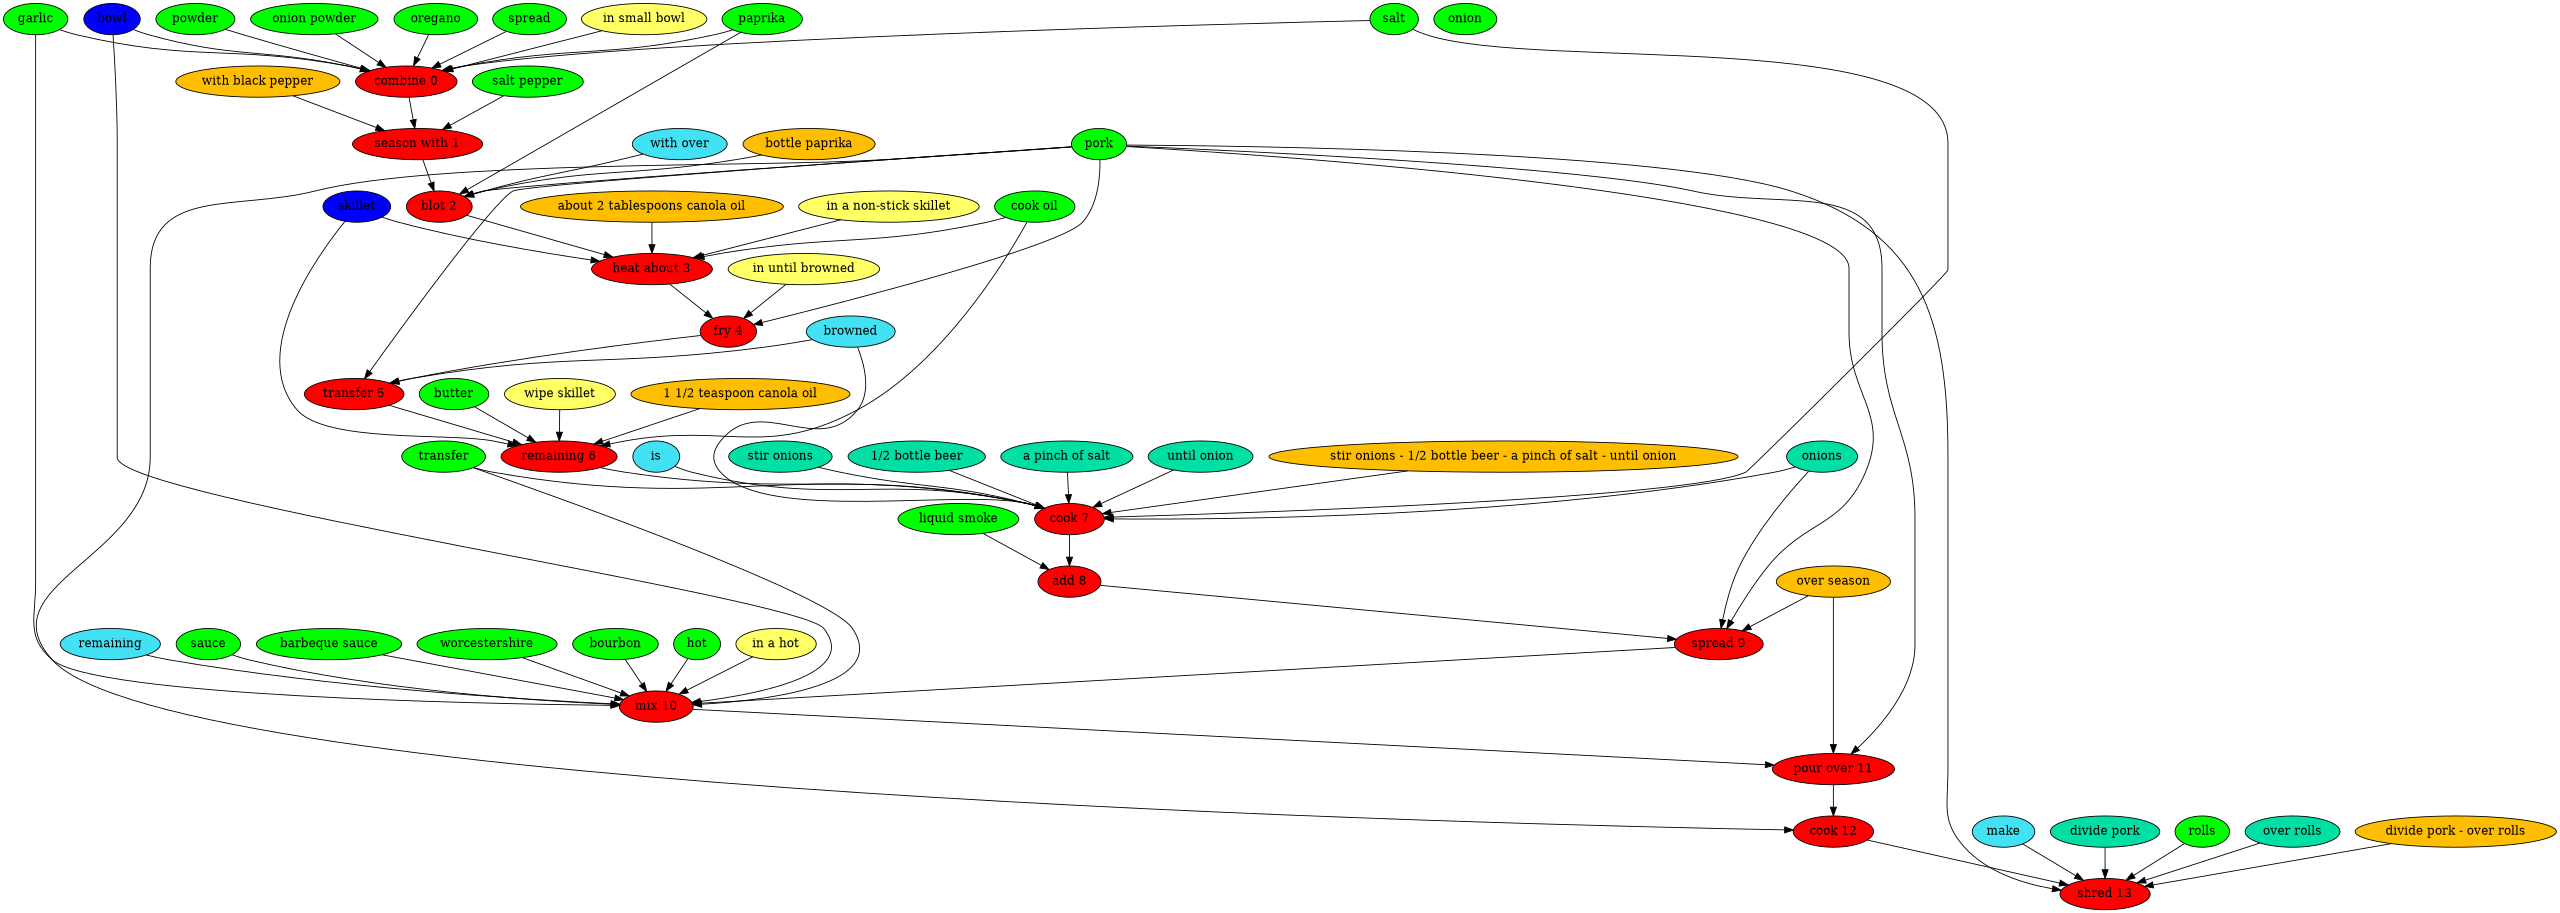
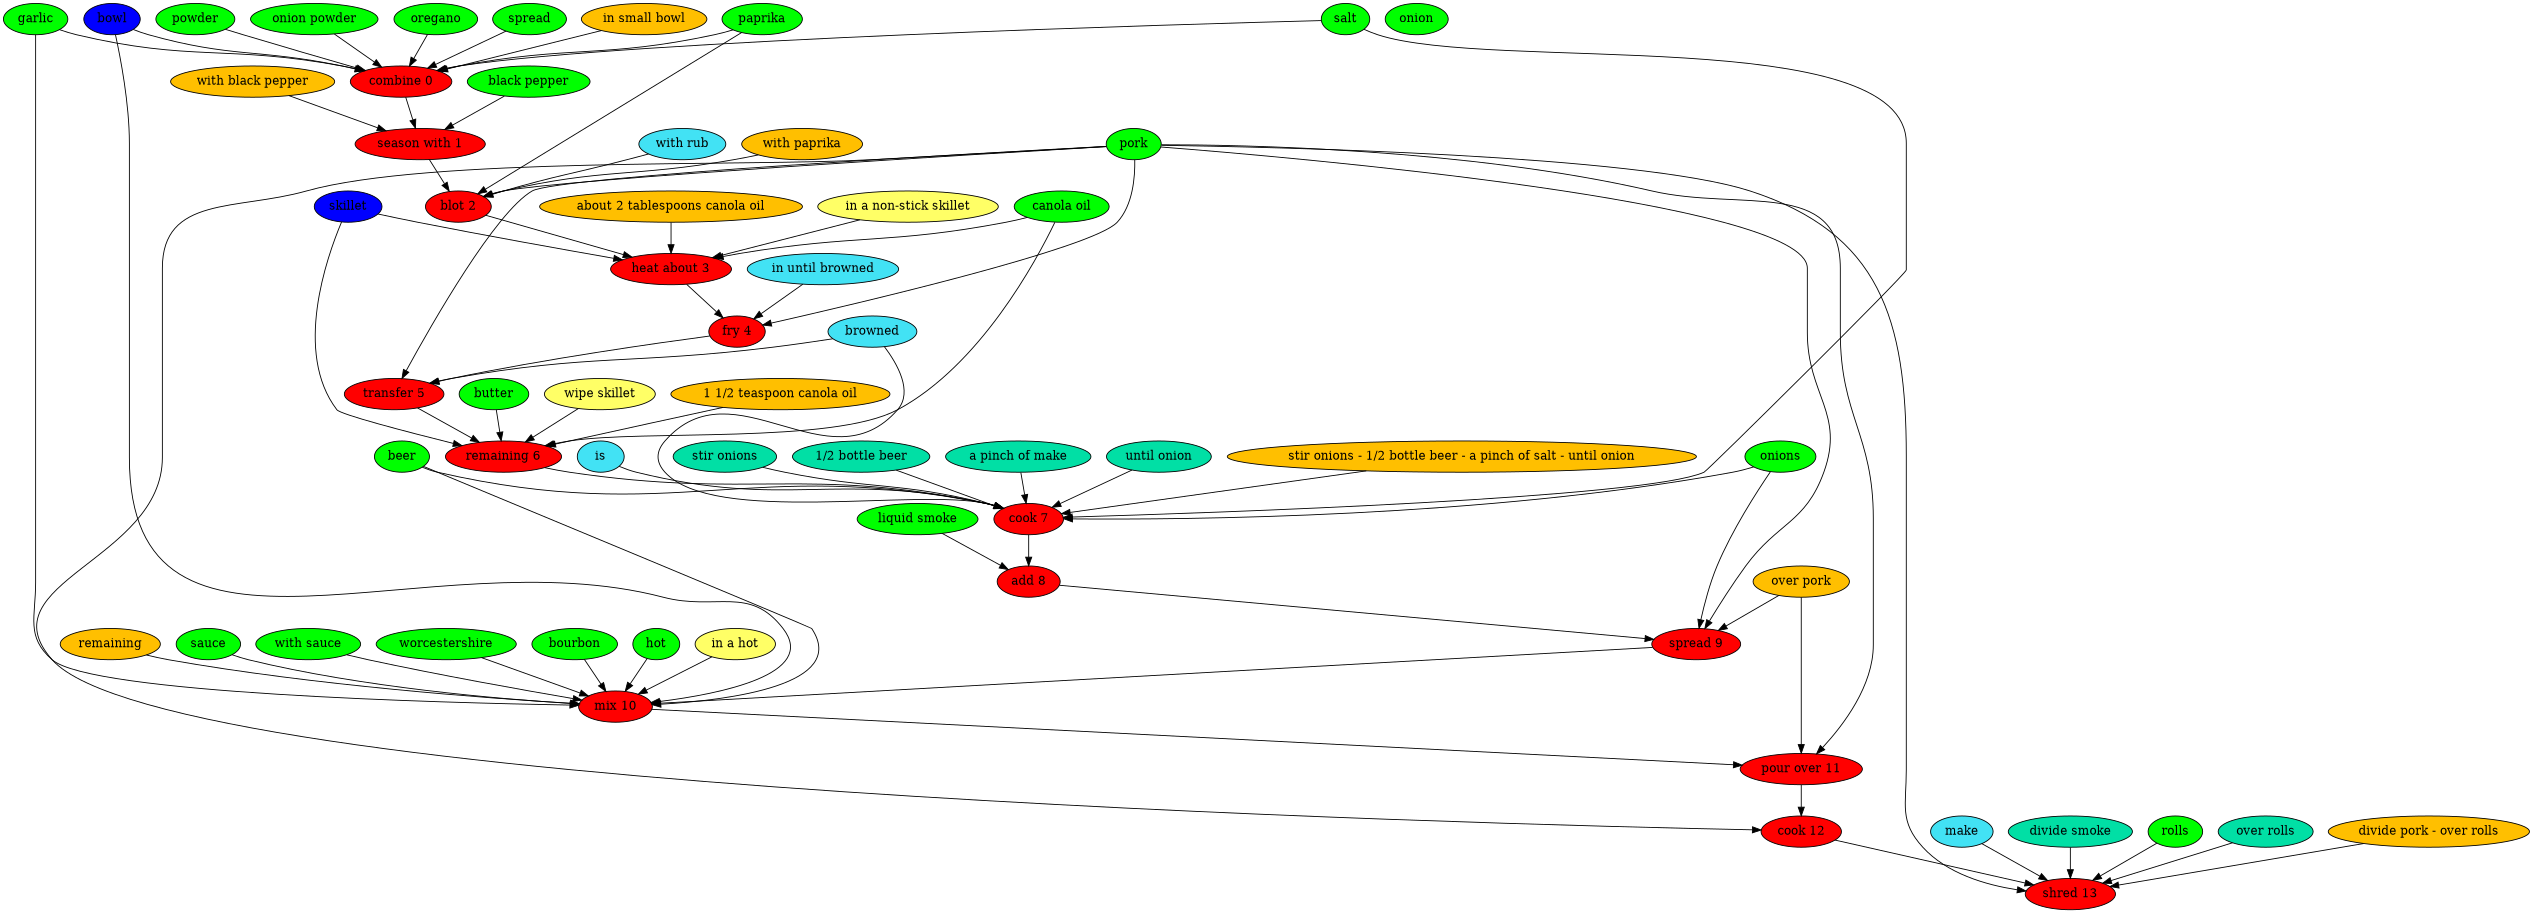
node "in small bowl": fillcolor #ffff66 -> #ffbf00
node "salt pepper": label "salt pepper" -> "black pepper"
node "with over": label "with over" -> "with rub"
node "bottle paprika": label "bottle paprika" -> "with paprika"
node "cook oil": label "cook oil" -> "canola oil"
node "in until browned": fillcolor #ffff66 -> #42e2f4
node "transfer": label "transfer" -> "beer"
node "a pinch of salt": label "a pinch of salt" -> "a pinch of make"
node "onions": fillcolor #01dfa5 -> green
node "over season": label "over season" -> "over pork"
node "remaining": fillcolor #42e2f4 -> #ffbf00
node "barbeque sauce": label "barbeque sauce" -> "with sauce"
node "divide pork": label "divide pork" -> "divide smoke"
